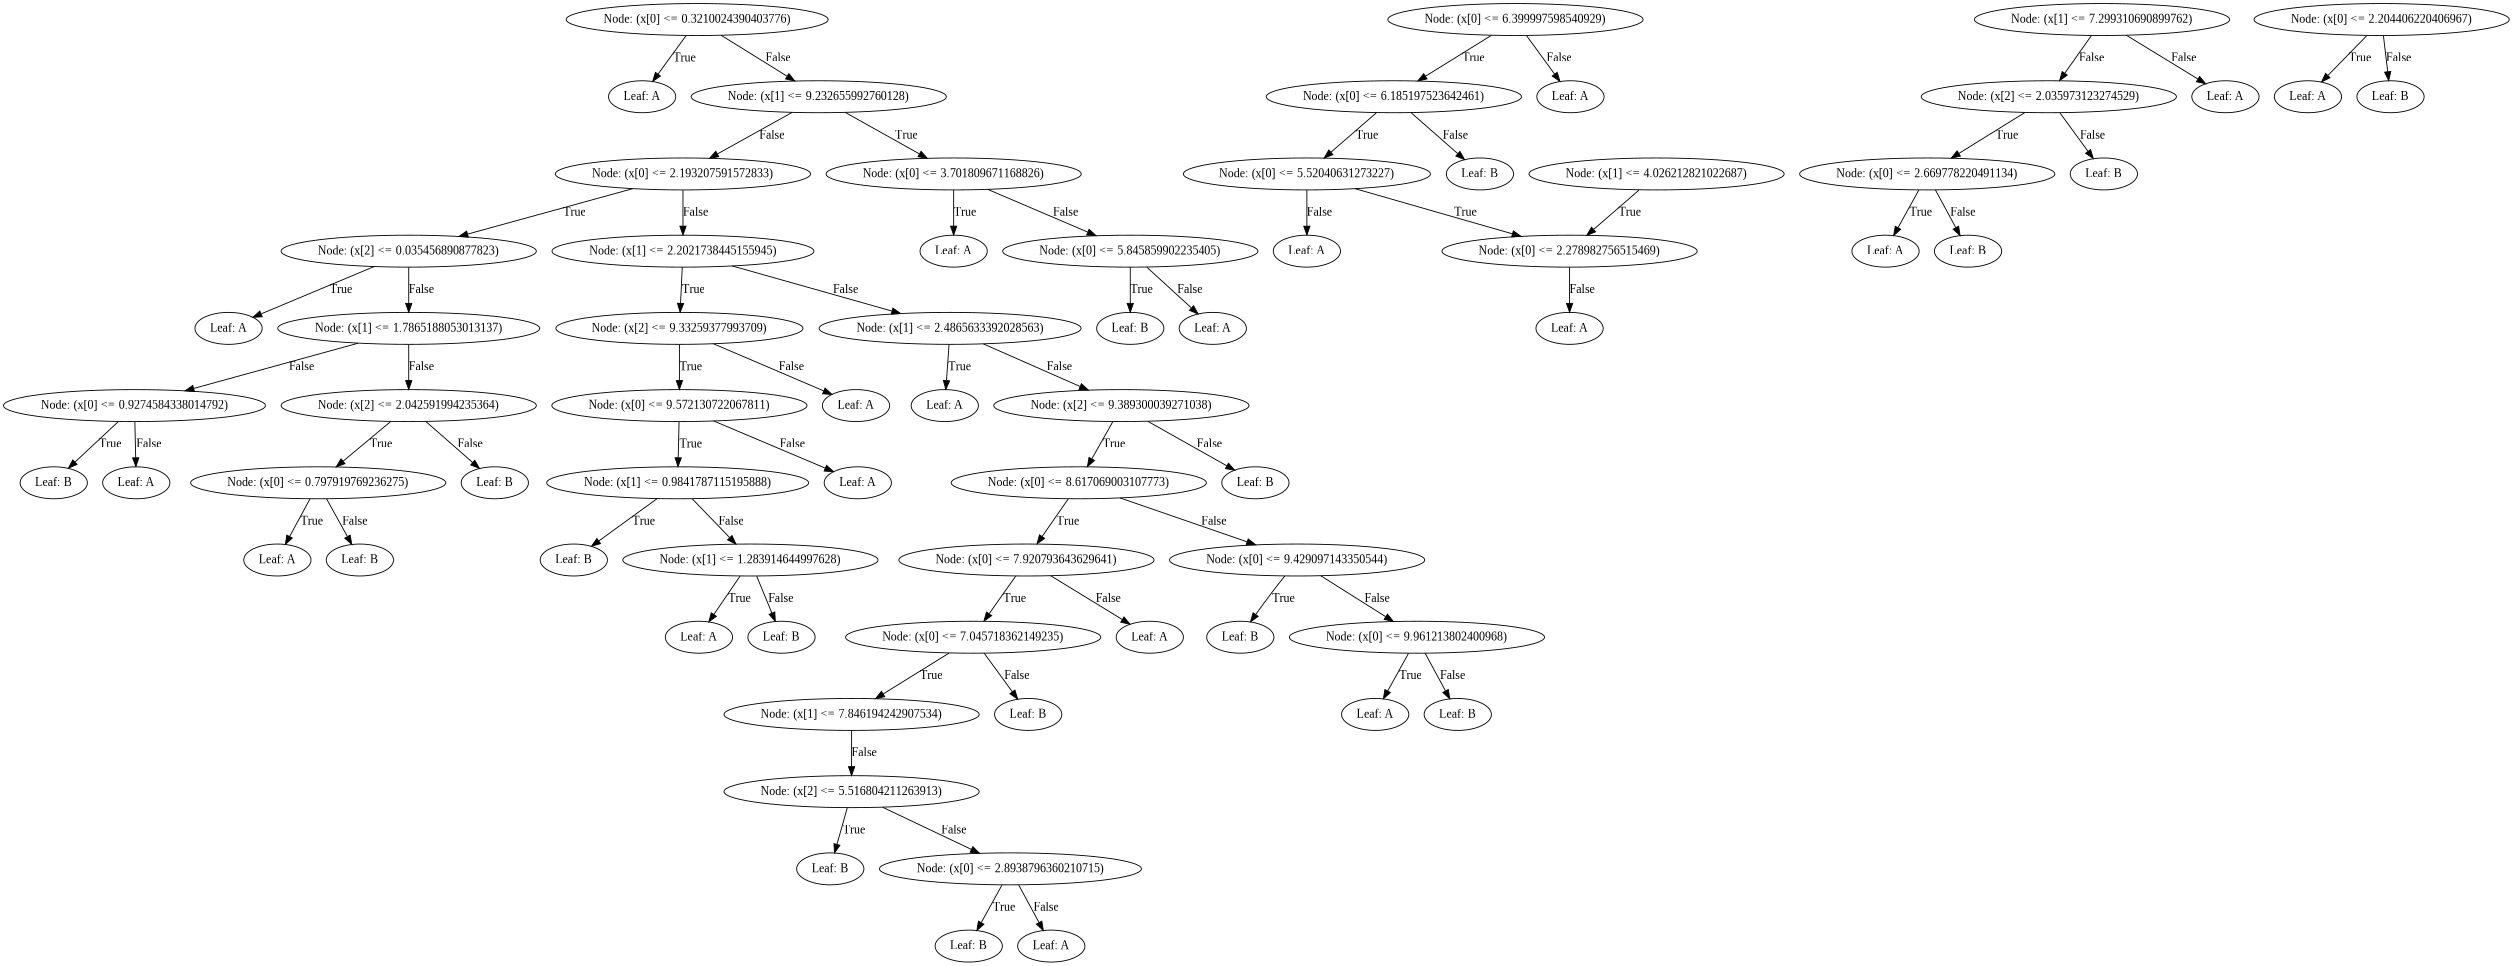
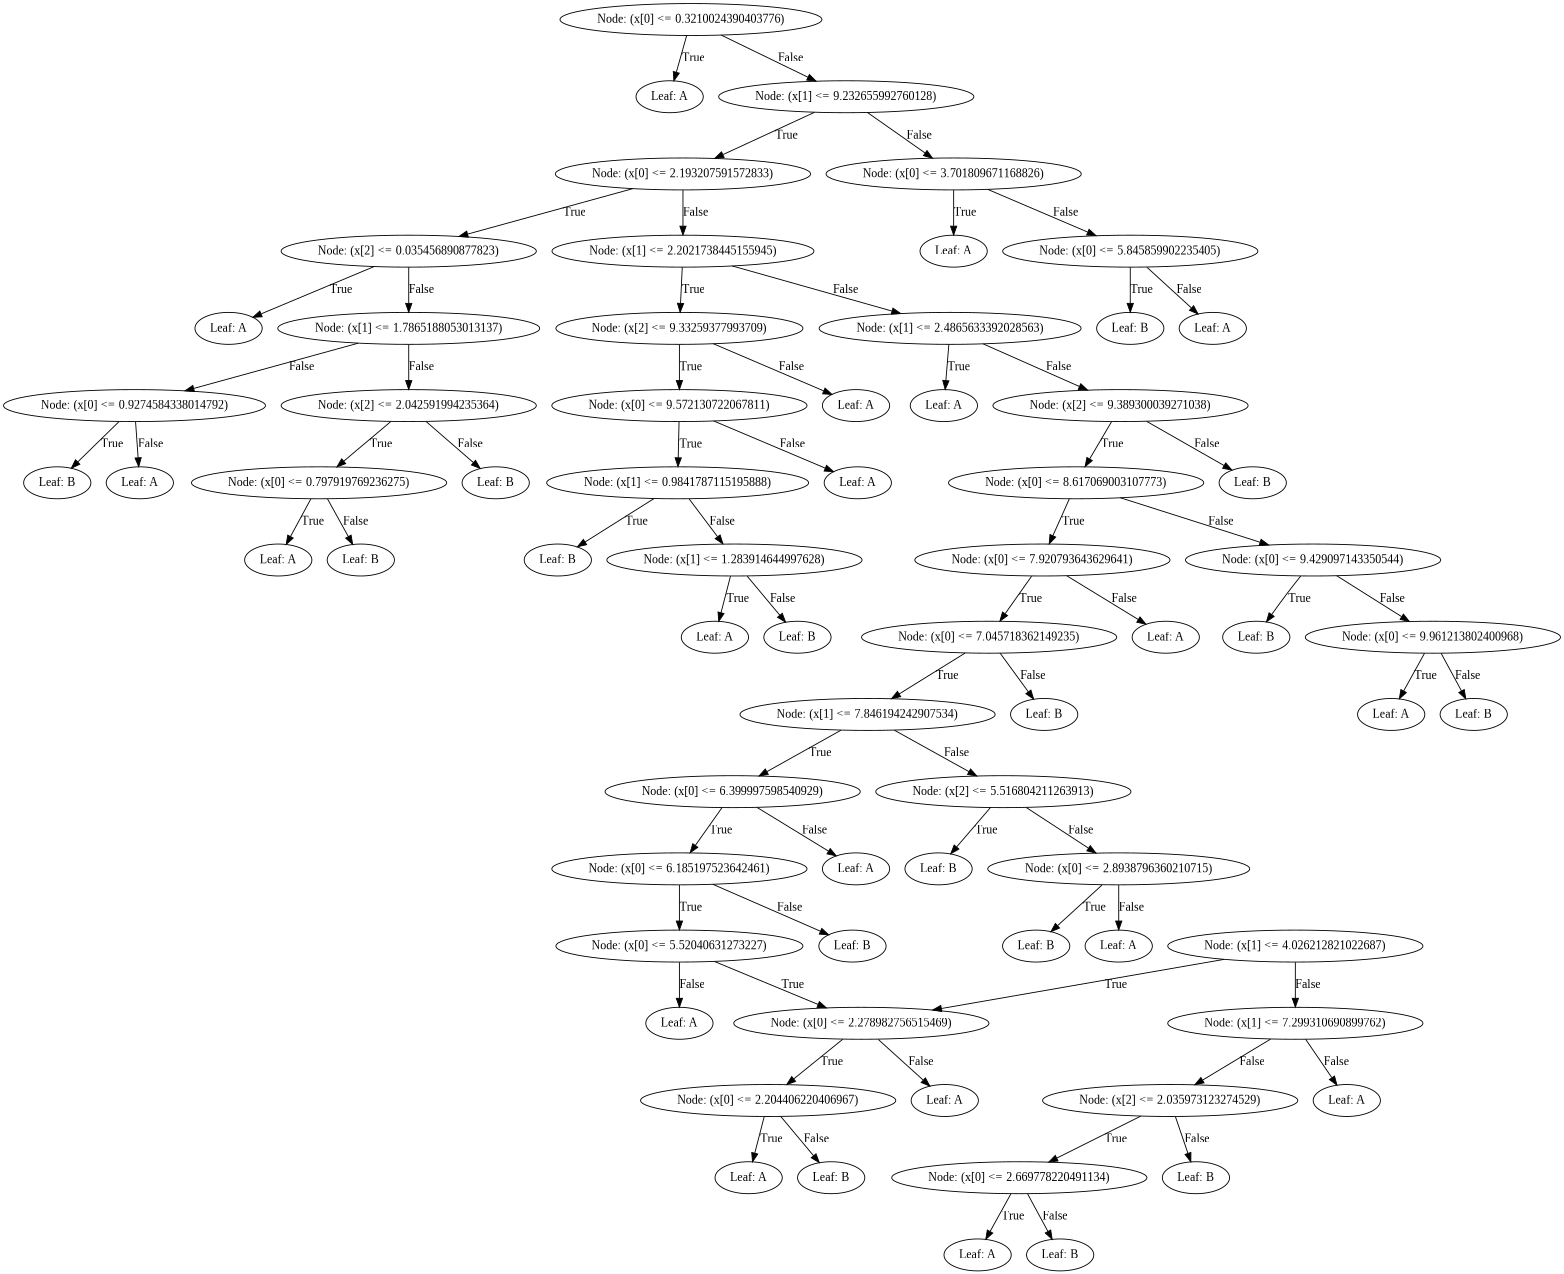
edge "Node: (x[1] <= 9.232655992760128)" -> "Node: (x[0] <= 2.193207591572833)": label "False" -> "True"
edge "Node: (x[1] <= 9.232655992760128)" -> "Node: (x[0] <= 3.701809671168826)": label "True" -> "False"
edge "Node: (x[1] <= 7.846194242907534)" -> "Node: (x[0] <= 6.399997598540929)": added, label "True"
edge "Node: (x[1] <= 4.026212821022687)" -> "Node: (x[1] <= 7.299310690899762)": added, label "False"
edge "Node: (x[0] <= 2.278982756515469)" -> "Node: (x[0] <= 2.204406220406967)": added, label "True"
